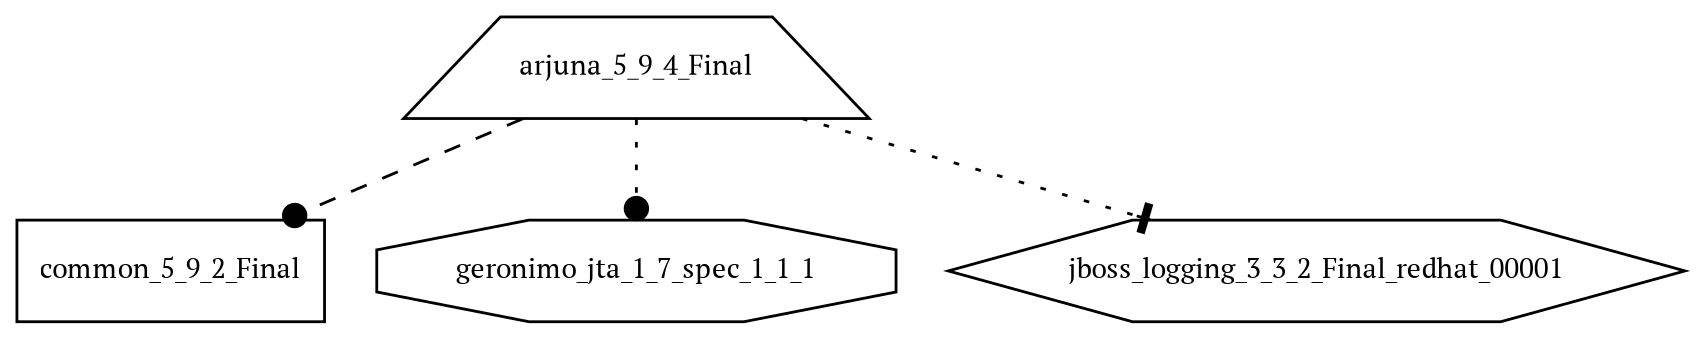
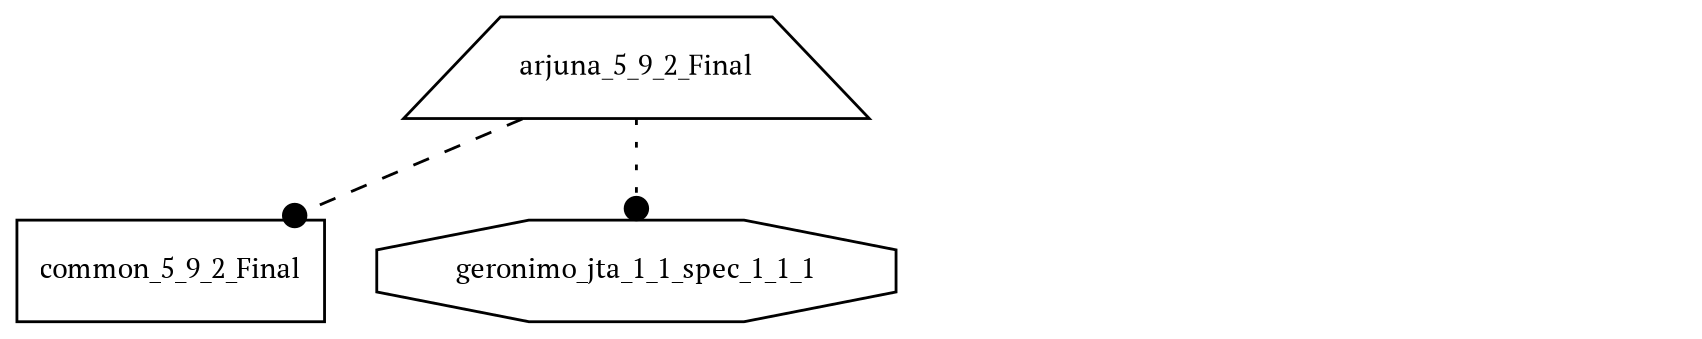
node "arjuna_5_9_4_Final": label "arjuna_5_9_4_Final" -> "arjuna_5_9_2_Final"
node "geronimo_jta_1_7_spec_1_1_1": label "geronimo_jta_1_7_spec_1_1_1" -> "geronimo_jta_1_1_spec_1_1_1"
node "jboss_logging_3_3_2_Final_redhat_00001": removed
